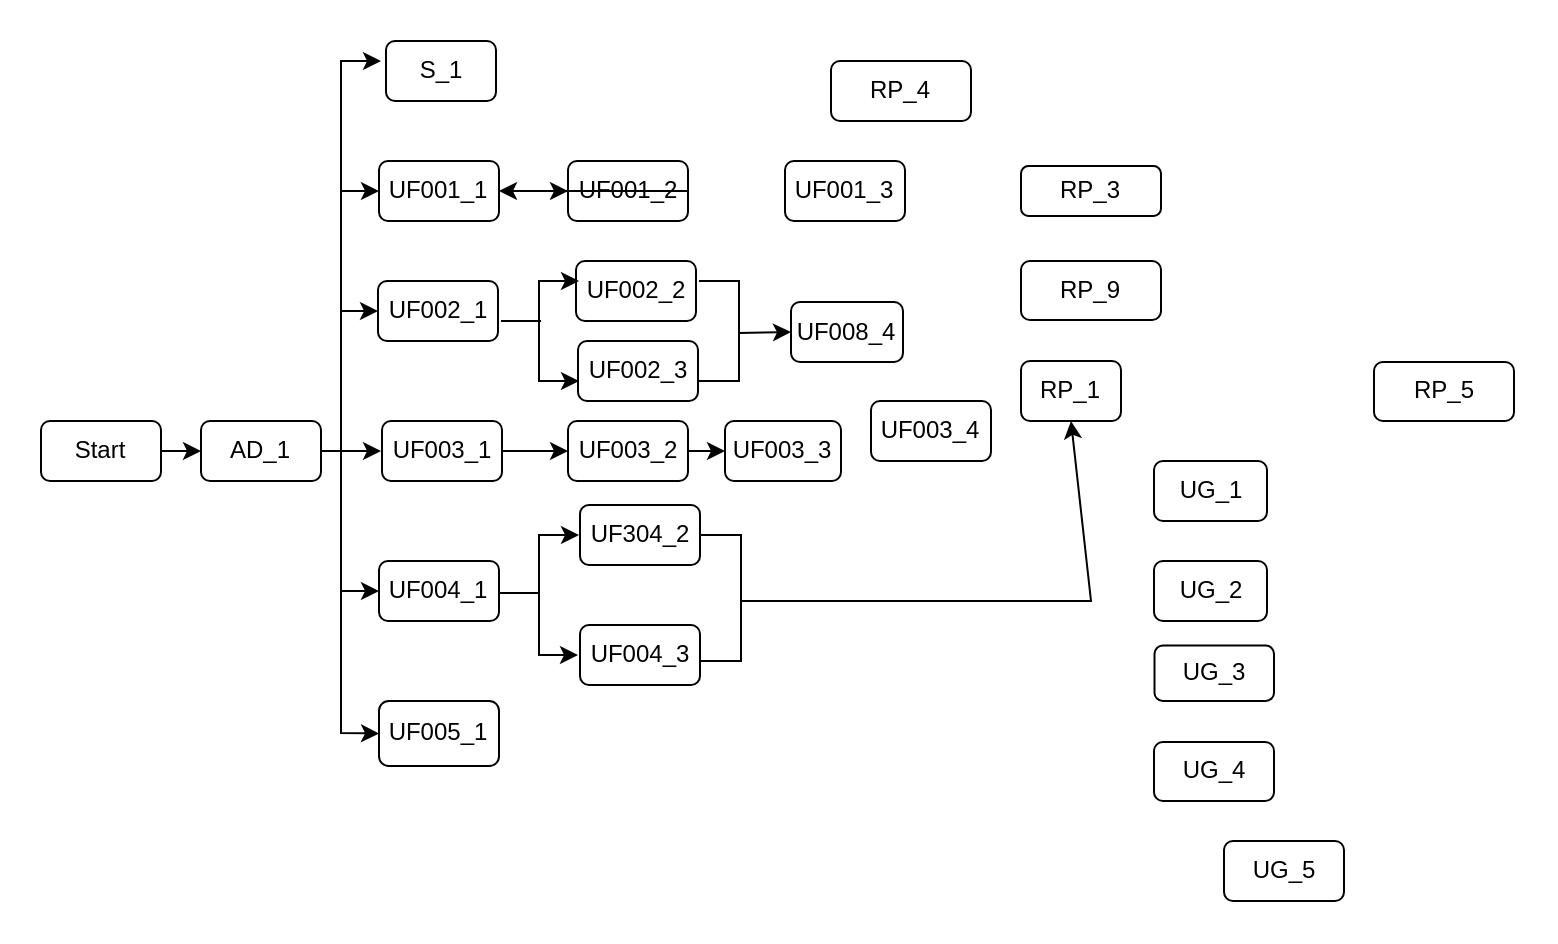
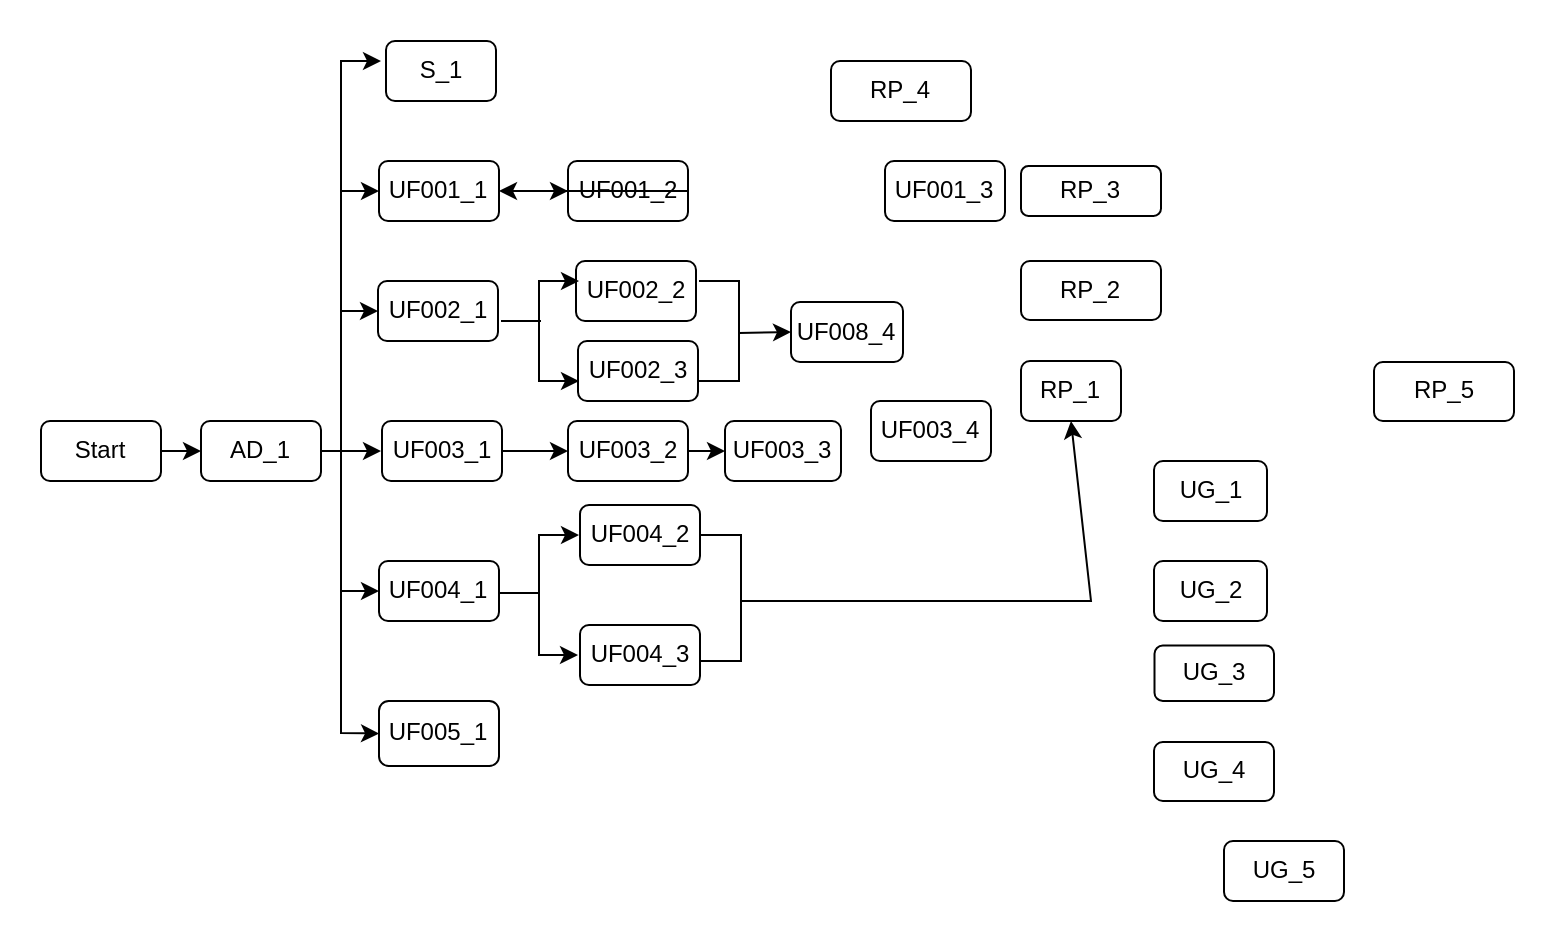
node "UF001_3": moved (845, 191) -> (945, 191)
node "RP_9": label "RP_9" -> "RP_2"
node "UF304_2": label "UF304_2" -> "UF004_2"
